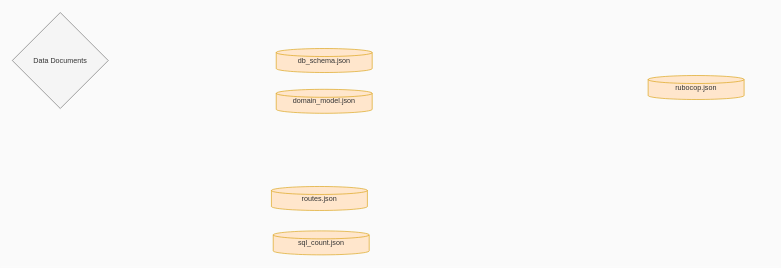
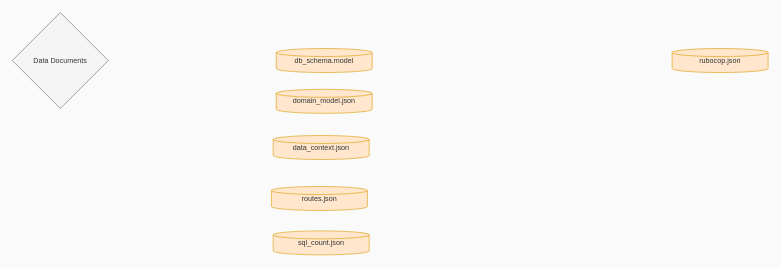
node "db_schema.json": label "db_schema.json" -> "db_schema.model"
node "rubocop.json": moved (696, 87) -> (720, 60)
node "data_context.json": added
